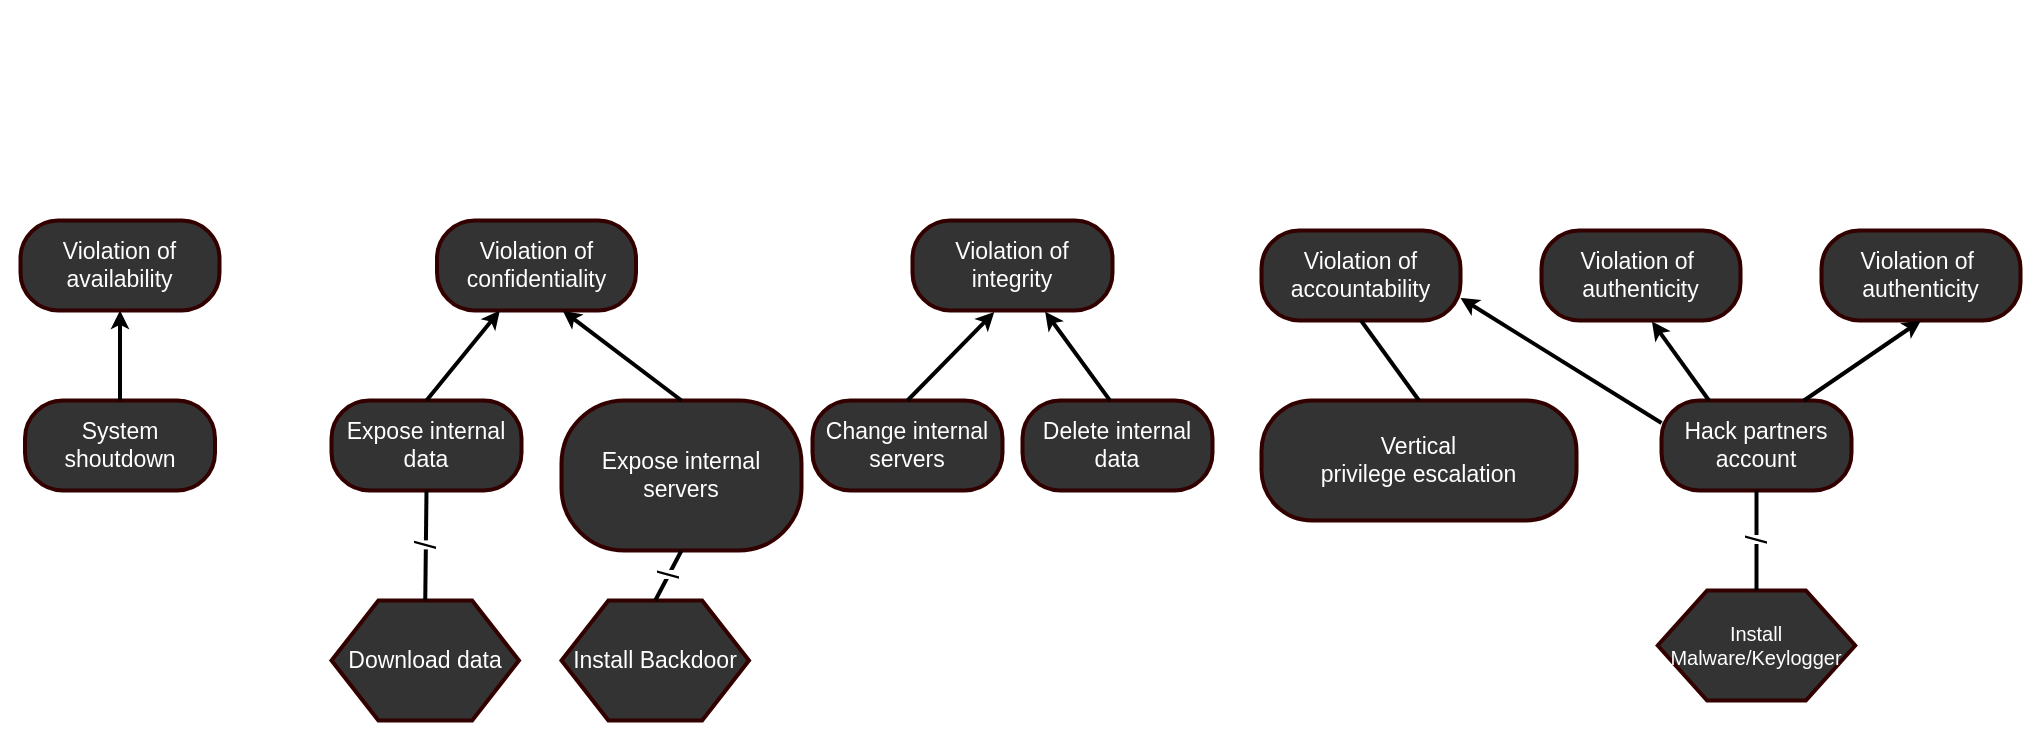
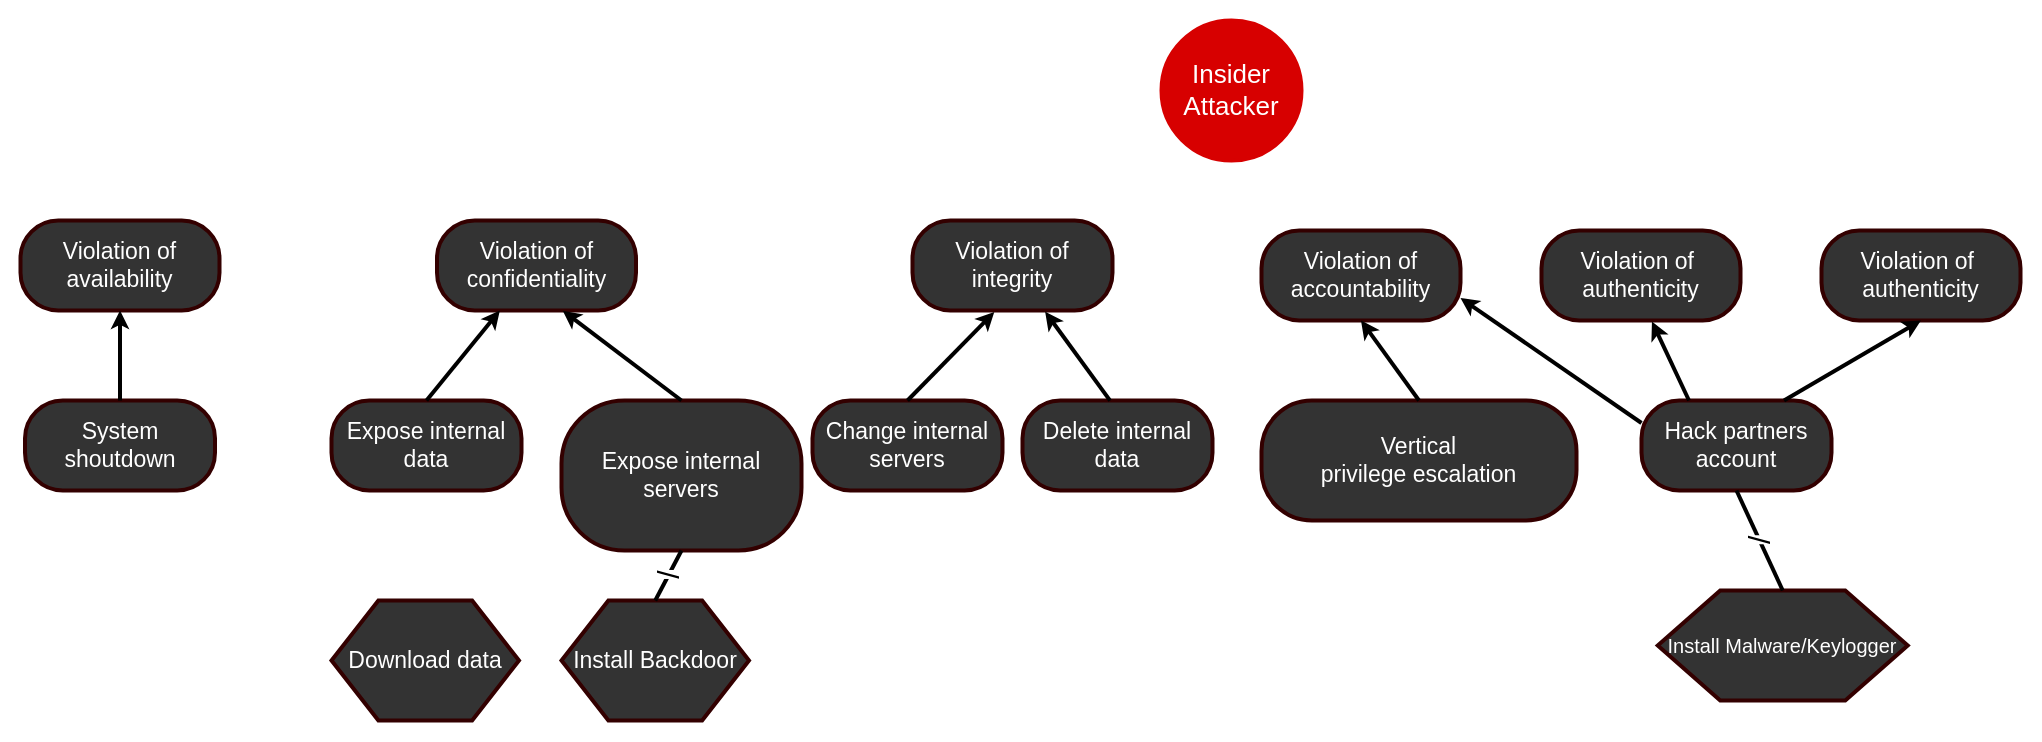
node "Insider Attacker": added
edge "Violation of accountability" -- "Vertical privilege escalation": arrowhead none -> classic
node "Hack partners account": moved (1757, 446) -> (1737, 446)
edge "Expose internal data" -- "Download data": removed, label "/"
node "Install Malware/Keylogger": size 198x110 -> 250x110
